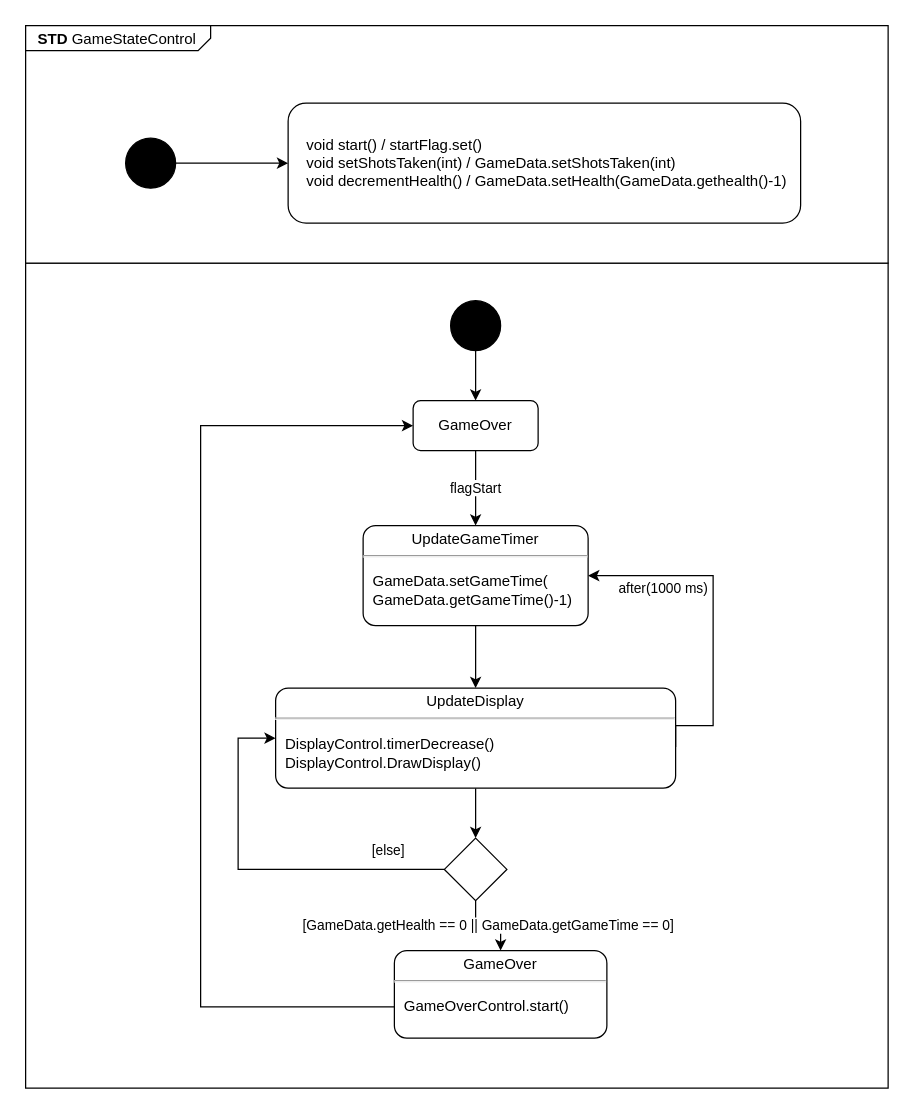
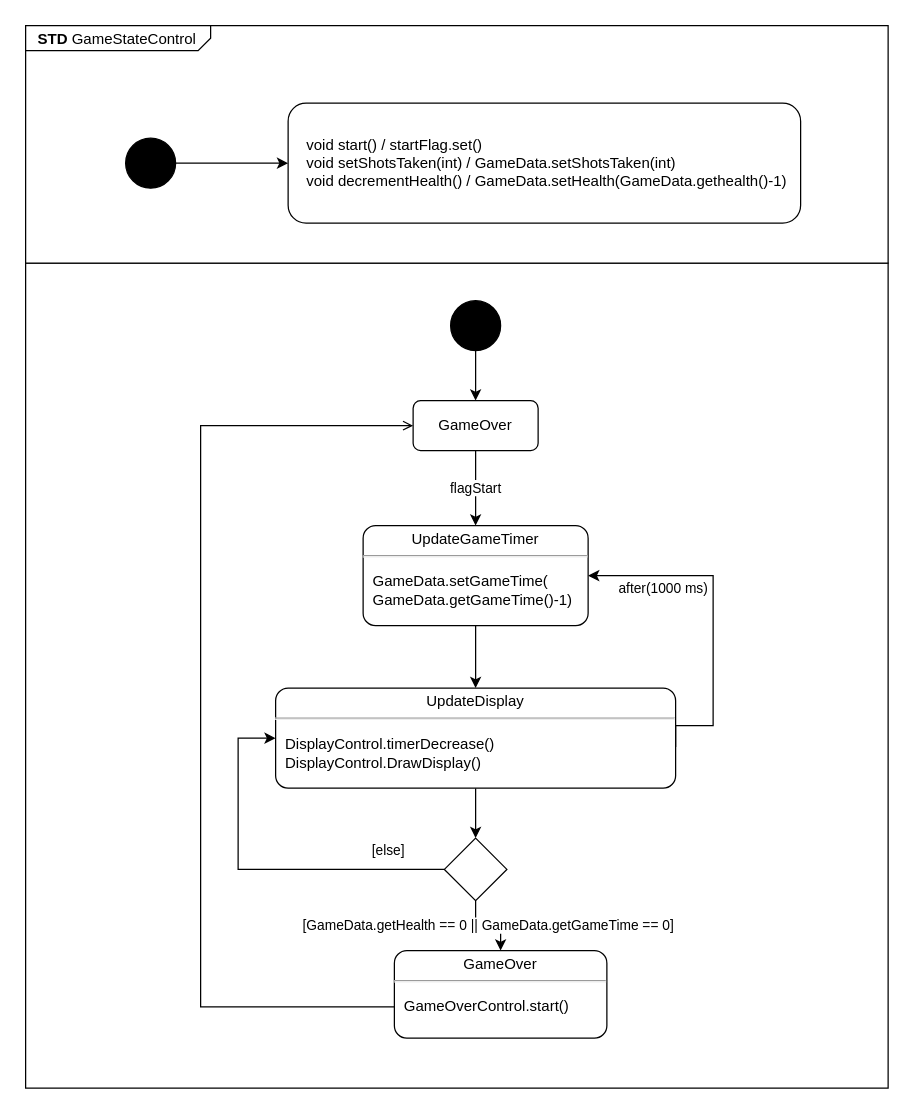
edge "GameOver GameOverControl.start()" -> "GameOver": arrowhead classic -> open
